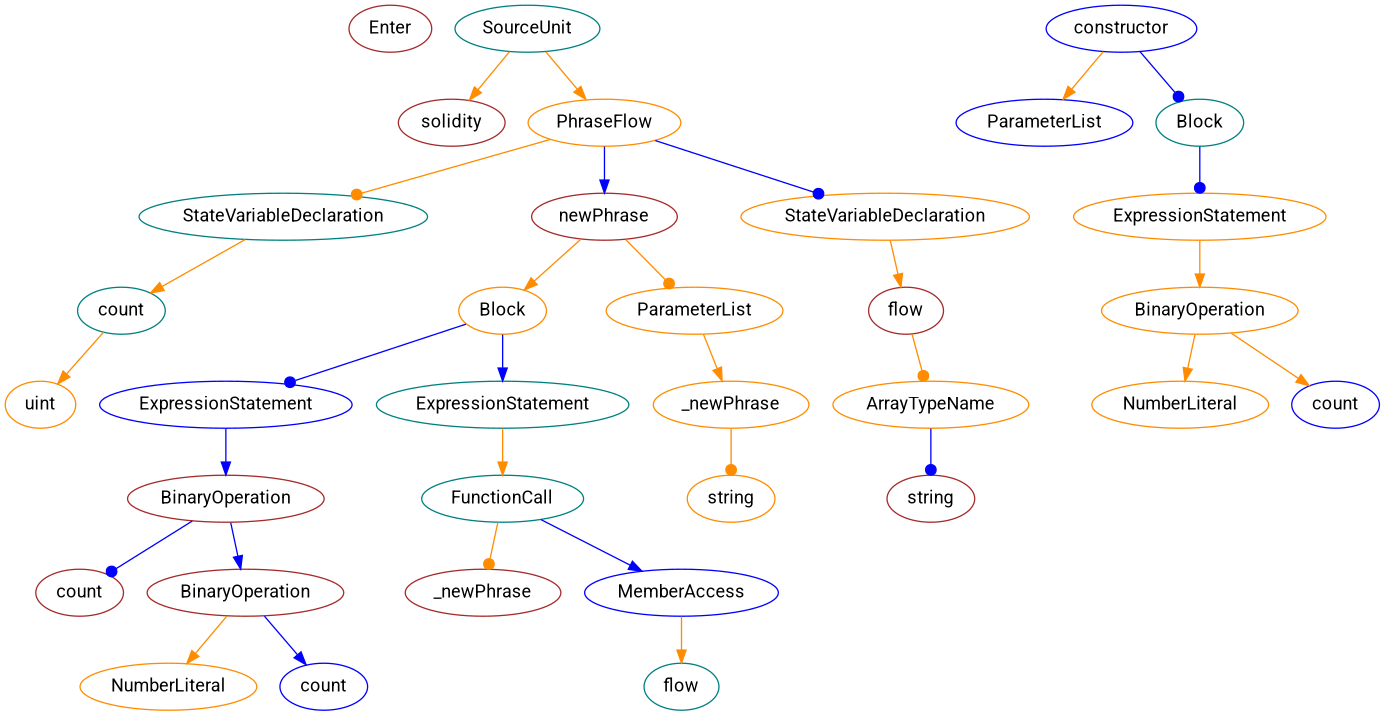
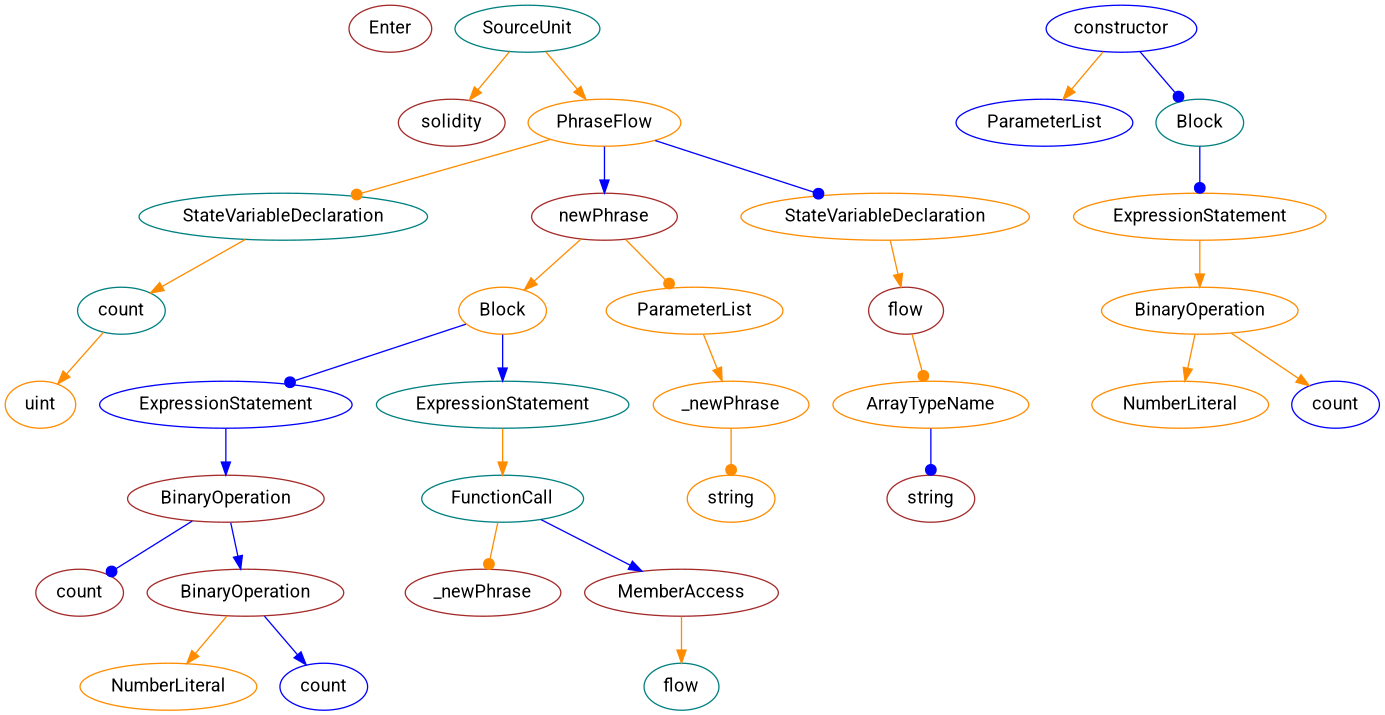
node "MemberAccess": color blue -> brown
